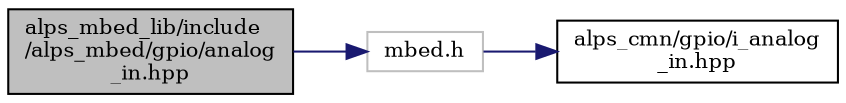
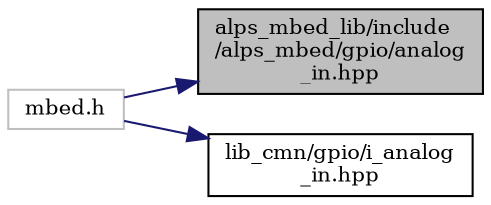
edge "alps_mbed_lib/include /alps_mbed/gpio/analog _in.hpp" -> "mbed.h": reversed
node "alps_cmn/gpio/i_analog _in.hpp": label "alps_cmn/gpio/i_analog _in.hpp" -> "lib_cmn/gpio/i_analog _in.hpp"
